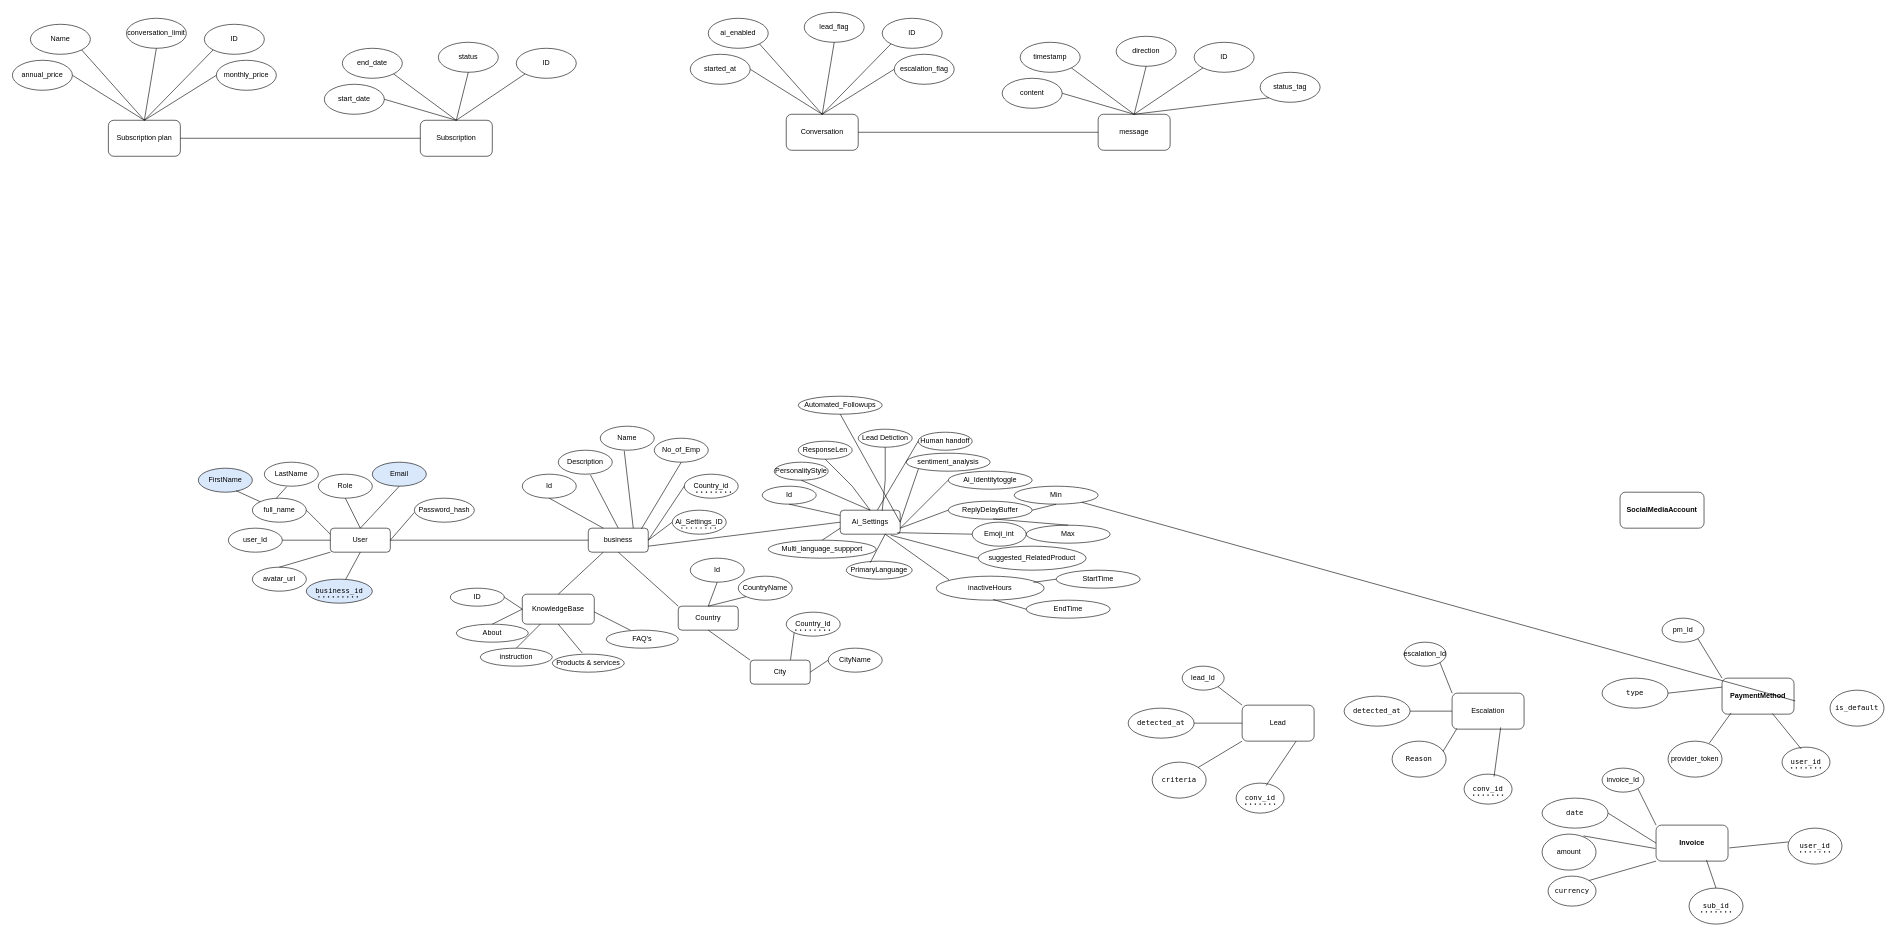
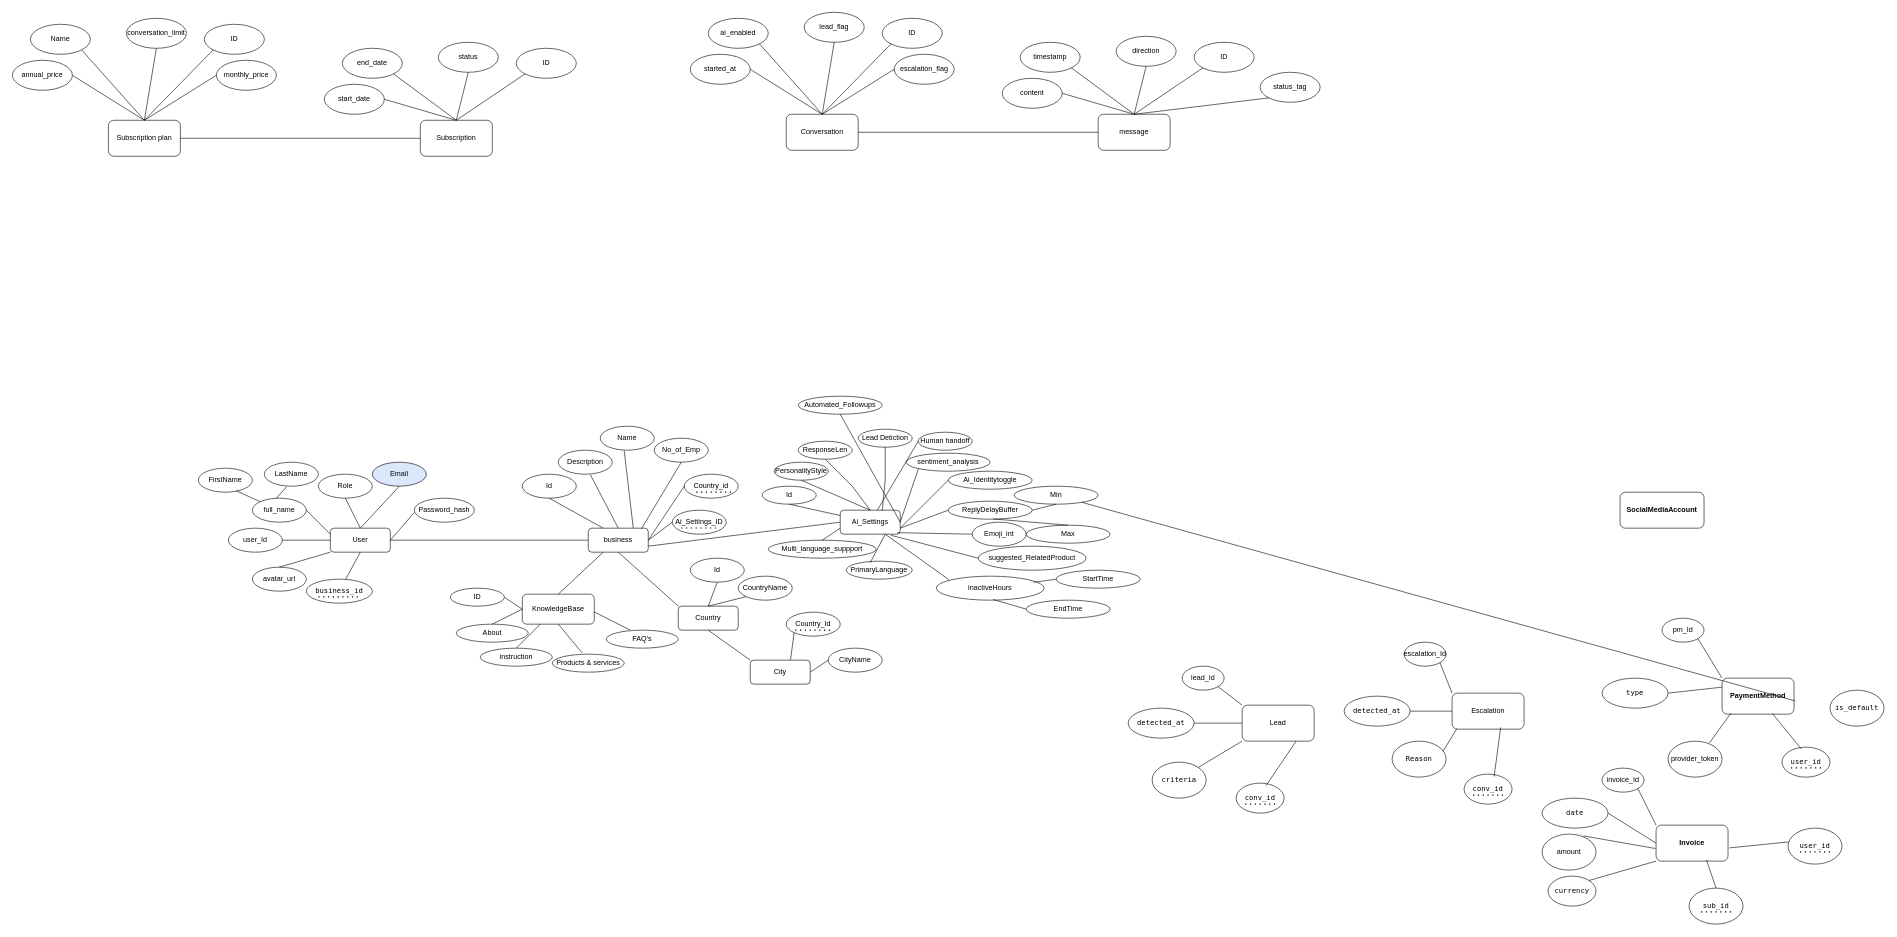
node "FirstName": fillcolor #dae8fc -> #ffffff
node "business_id": fillcolor #dae8fc -> #ffffff
